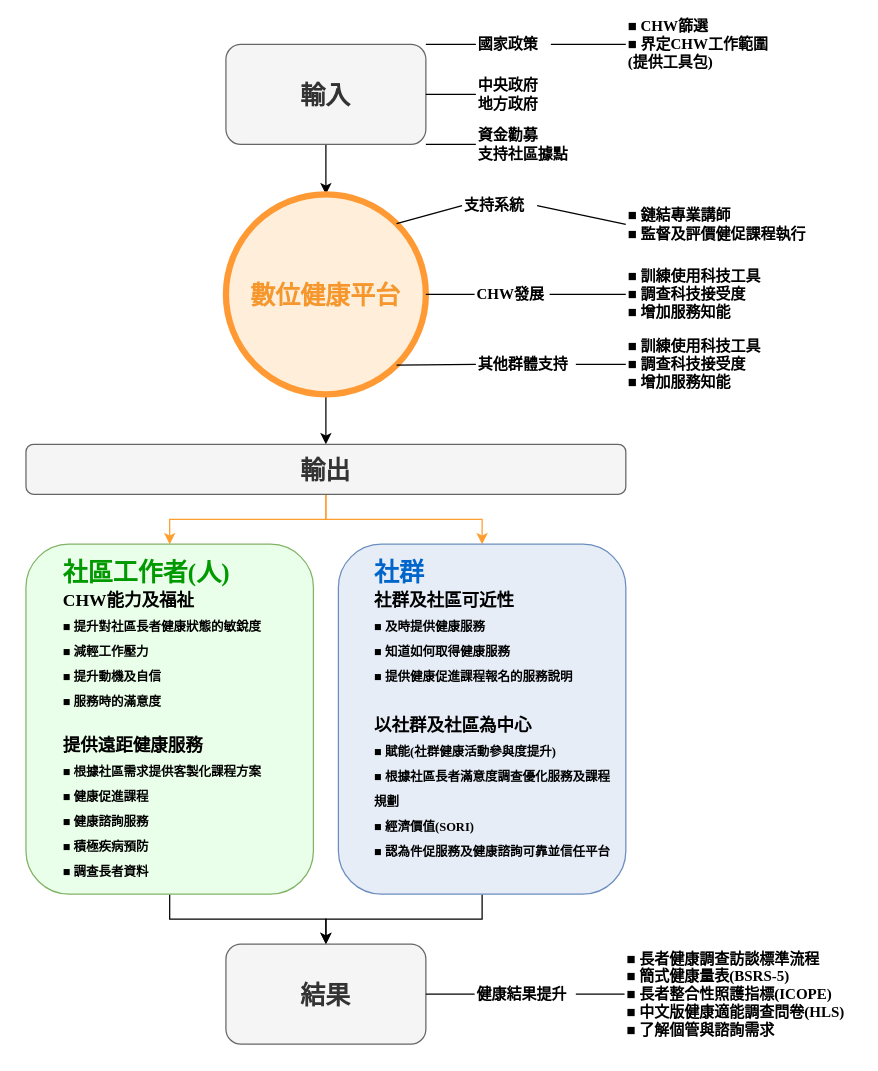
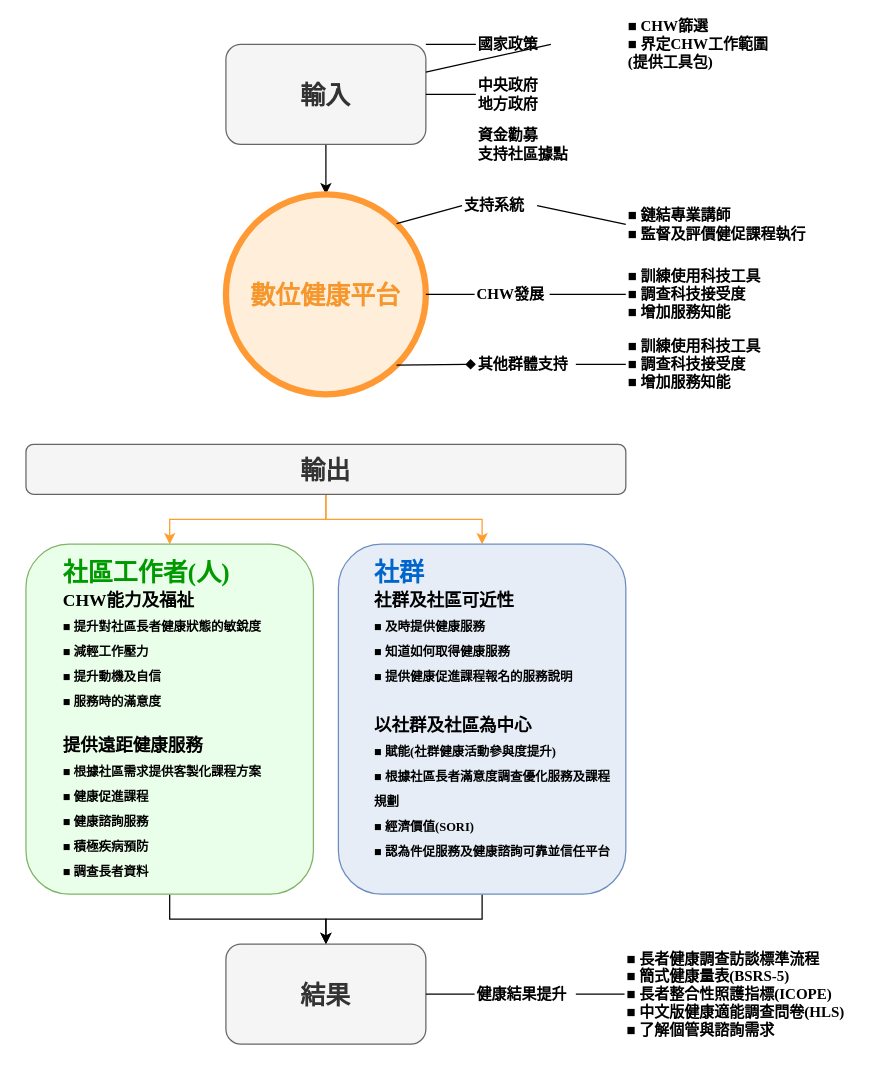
edge "國家政策" -- "■ CHW篩選 ■ 界定CHW工作範圍 (提供工具包)": now "國家政策" -- "輸入"
edge "輸入" -- "資金勸募 支持社區據點": removed
edge "數位健康平台" -- "其他群體支持": arrowhead none -> diamond
edge "數位健康平台" -> "輸出": removed
